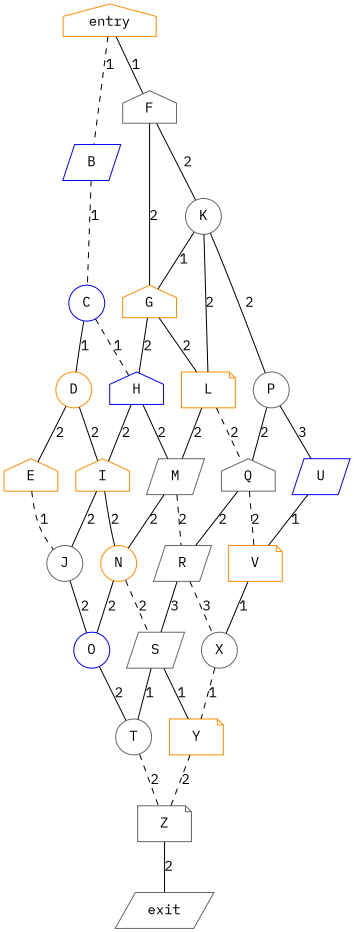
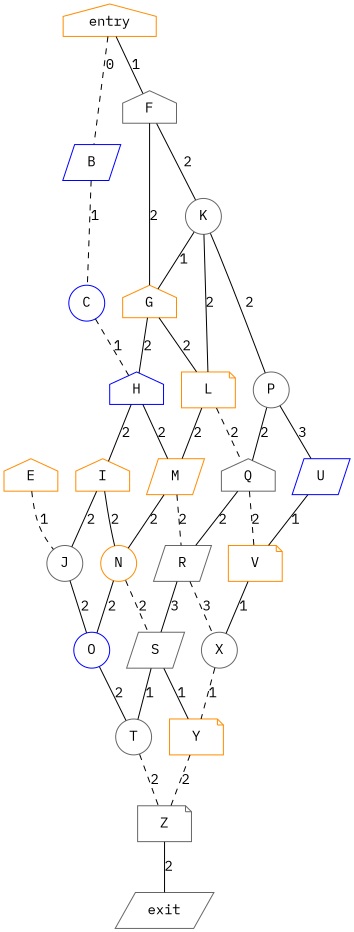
edge "entry" -- "B": label "1" -> "0"
node "D": removed
node "M": color gray40 -> darkorange
